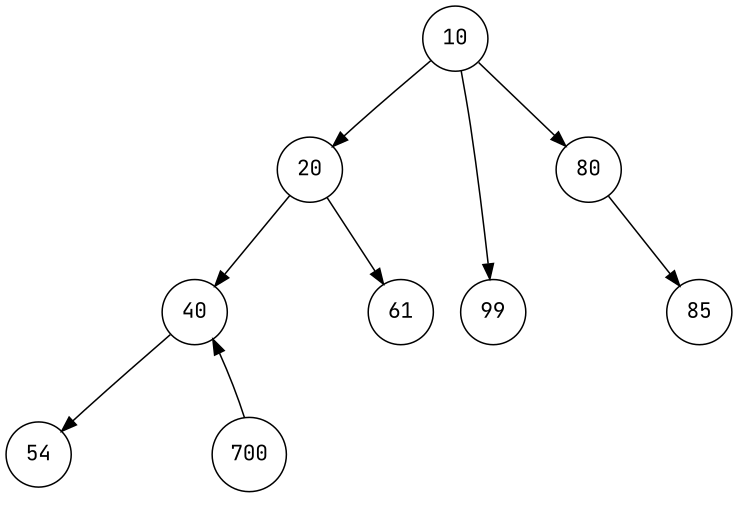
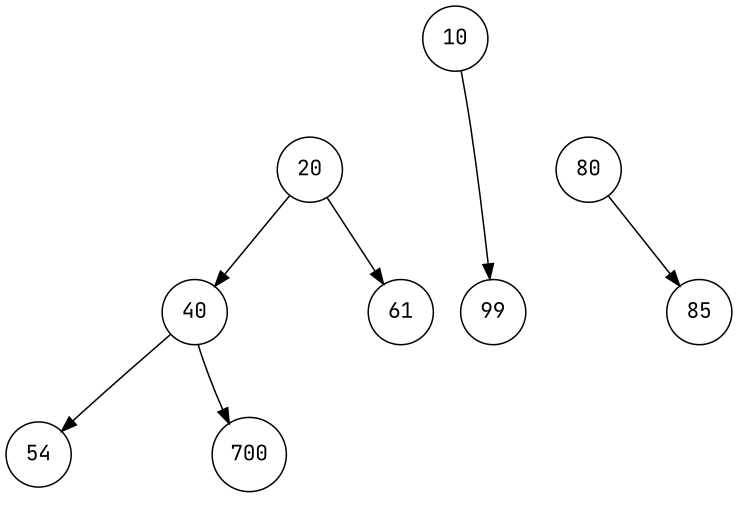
edge "10" -> "20": removed
edge "10" -> "80": removed
edge "700" -> "40": reversed
